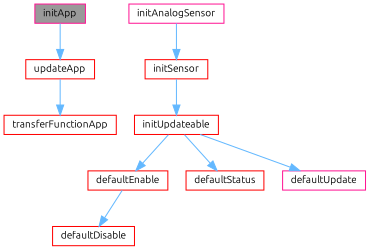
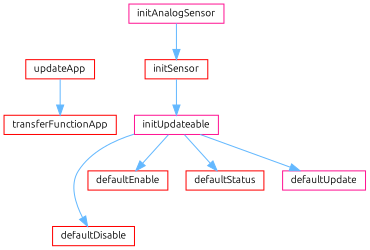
node "initApp": removed
node "initUpdateable": color red -> deeppink
edge "defaultEnable" -> "defaultDisable": now "initUpdateable" -> "defaultDisable"
